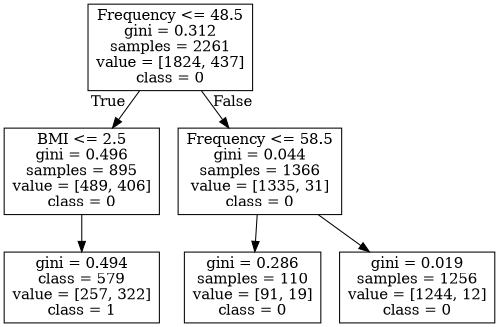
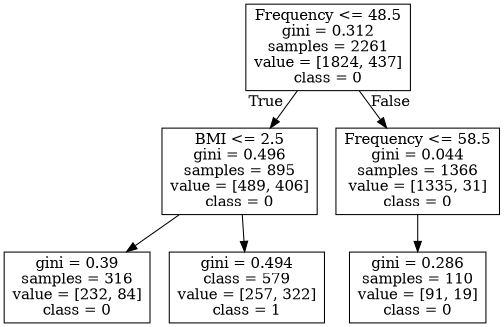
node "gini = 0.39 samples = 316 value = [232, 84] class = 0": added
node "gini = 0.019 samples = 1256 value = [1244, 12] class = 0": removed
